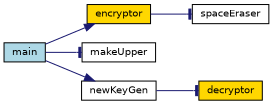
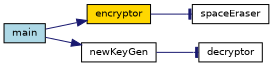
node "makeUpper": removed
node "decryptor": fillcolor gold -> white
